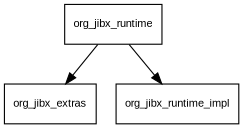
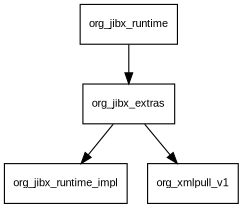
edge "org_jibx_runtime" -> "org_jibx_runtime_impl": now "org_jibx_extras" -> "org_jibx_runtime_impl"
node "org_xmlpull_v1": added
